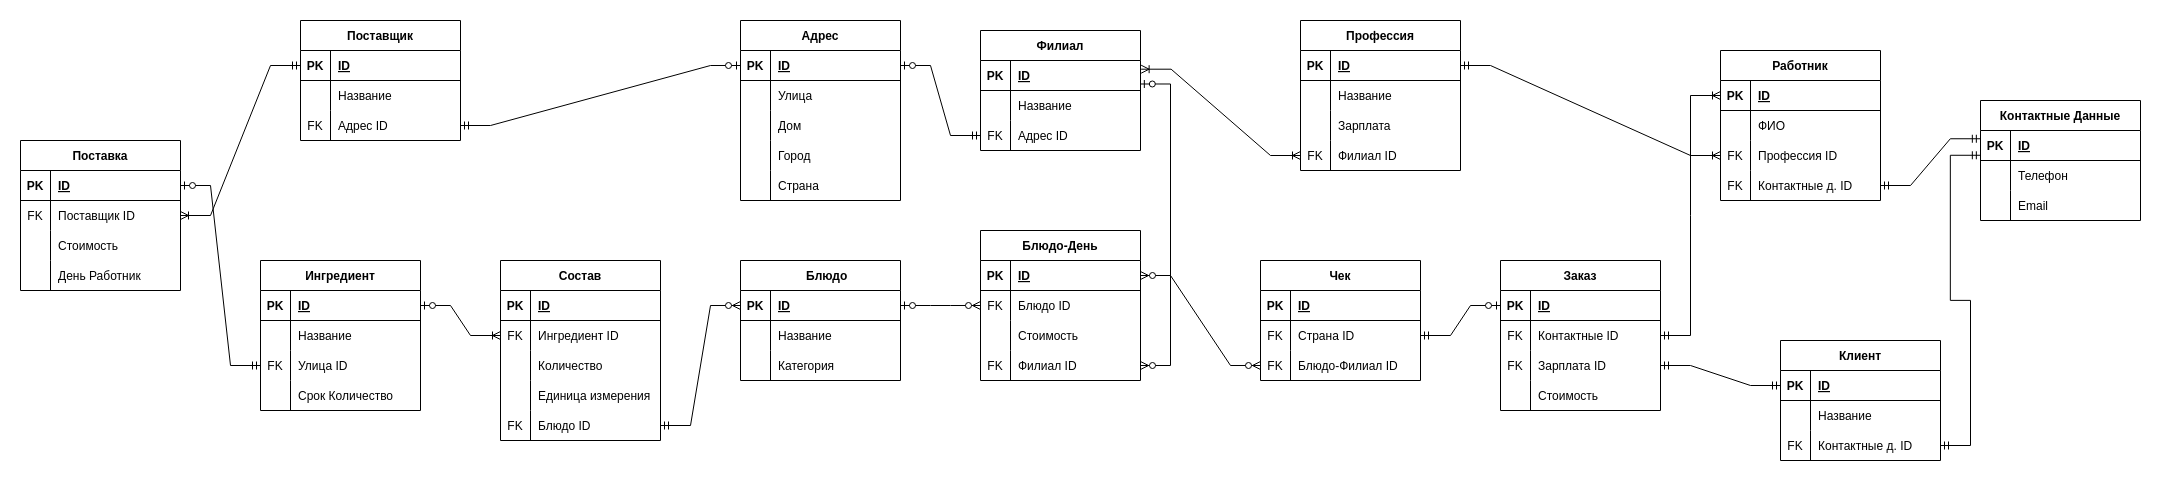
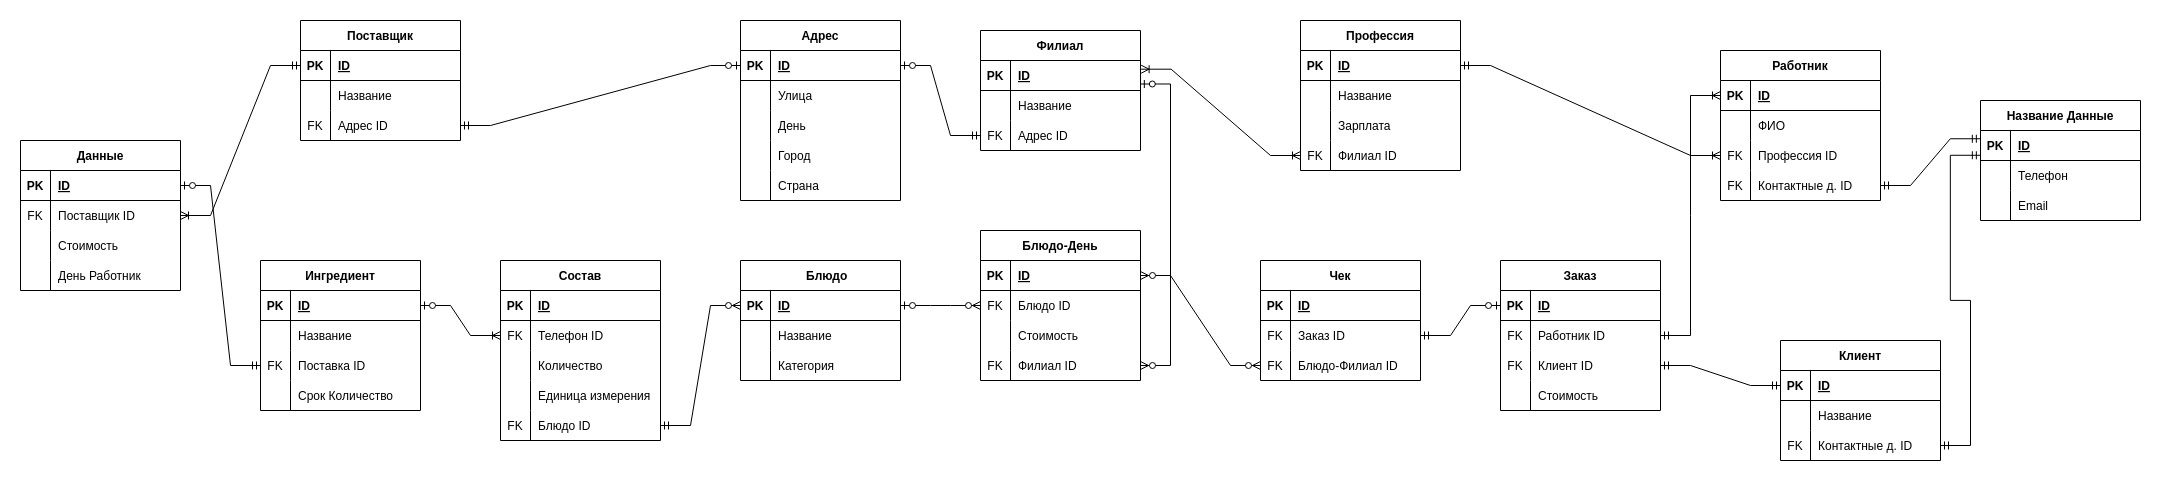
node "Контактные Данные": label "Контактные Данные" -> "Название Данные"
node "Дом": label "Дом" -> "День"
node "Поставка": label "Поставка" -> "Данные"
node "Ингредиент ID": label "Ингредиент ID" -> "Телефон ID"
node "Страна ID": label "Страна ID" -> "Заказ ID"
node "Контактные ID": label "Контактные ID" -> "Работник ID"
node "Улица ID": label "Улица ID" -> "Поставка ID"
node "Зарплата ID": label "Зарплата ID" -> "Клиент ID"
